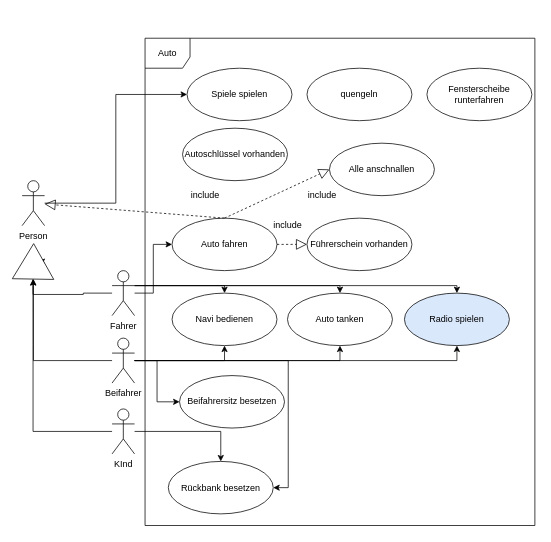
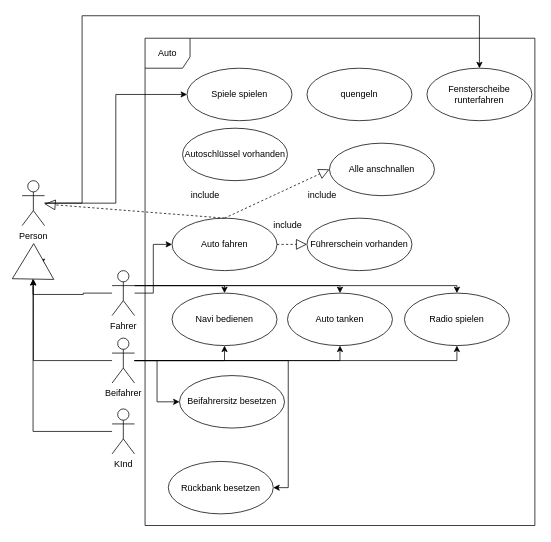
edge "Person" -> "Fensterscheibe runterfahren": added
node "Radio spielen": fillcolor #dae8fc -> #ffffff
edge "KInd" -> "Rückbank besetzen": removed
